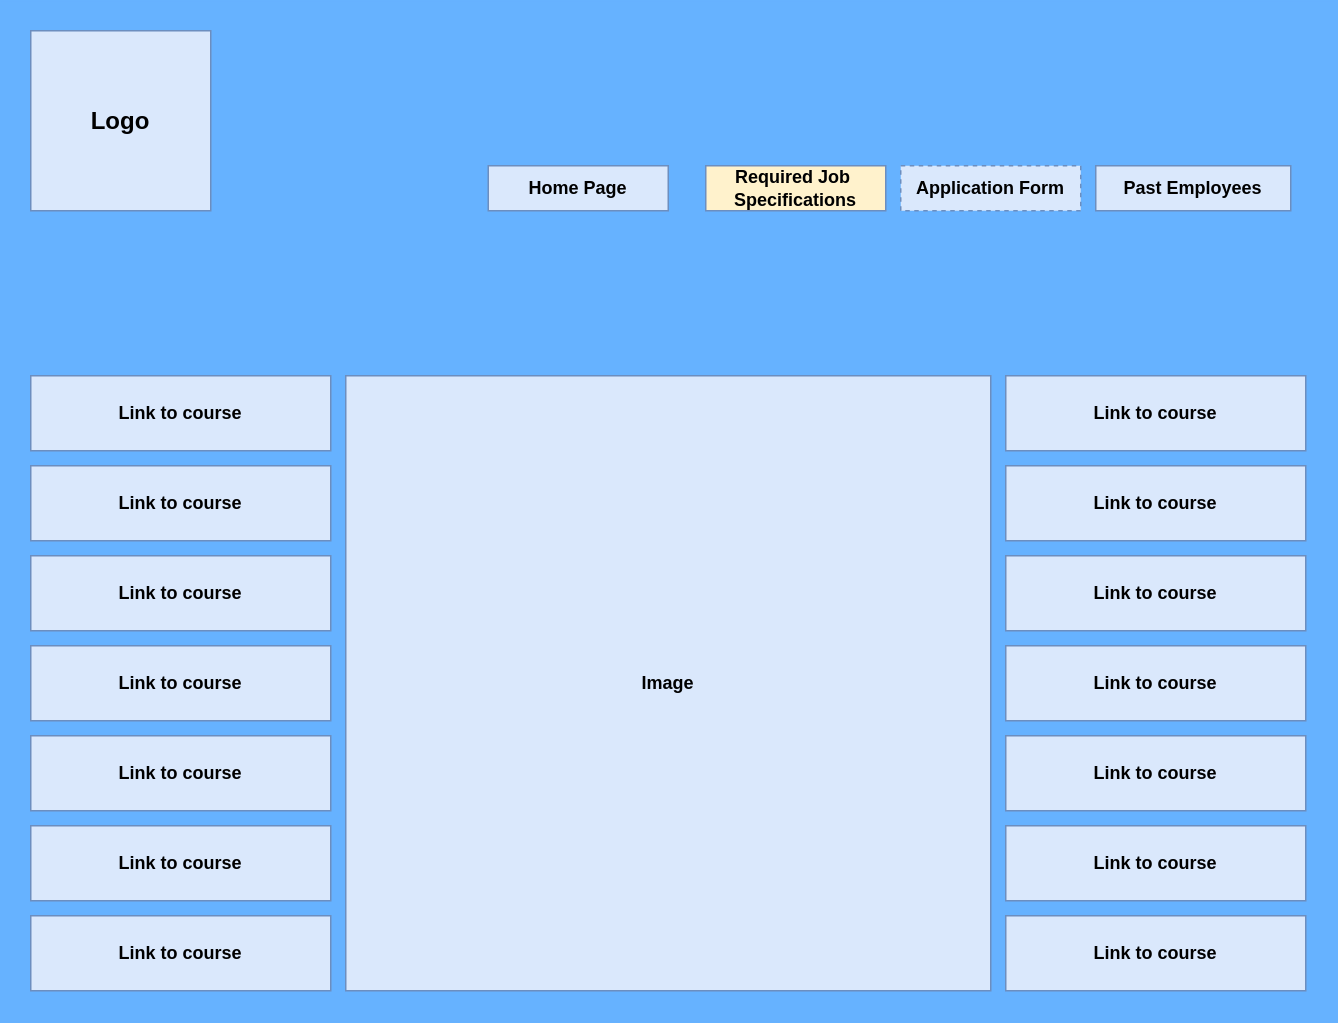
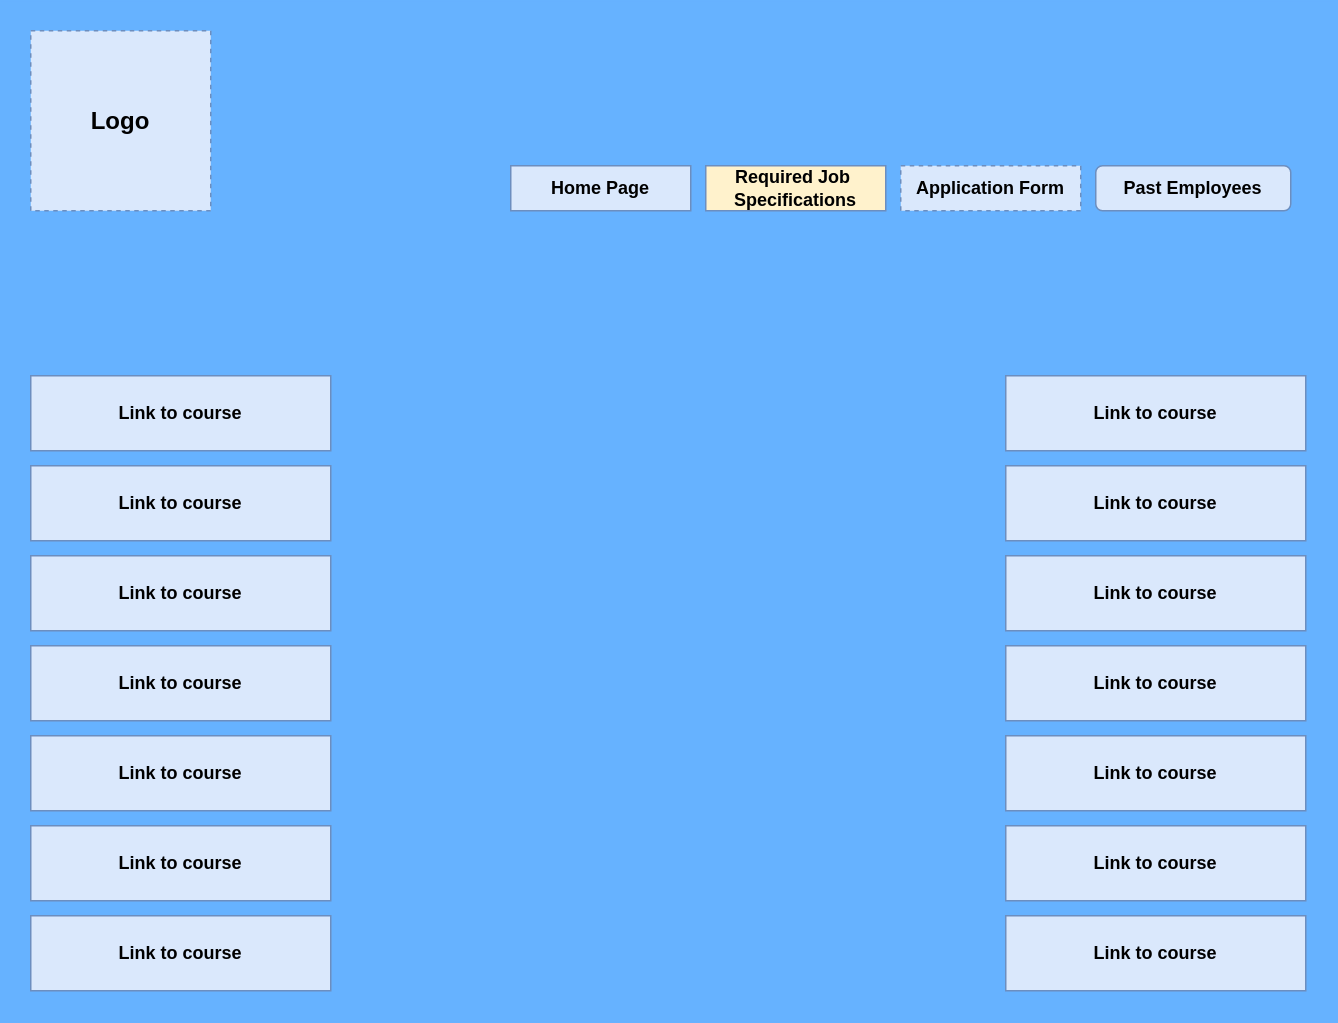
node "Logo": style solid -> dashed
node "Home Page": moved (578, 188) -> (601, 188)
node "Past Employees": shape rectangle -> rounded rectangle
node "Image": removed
